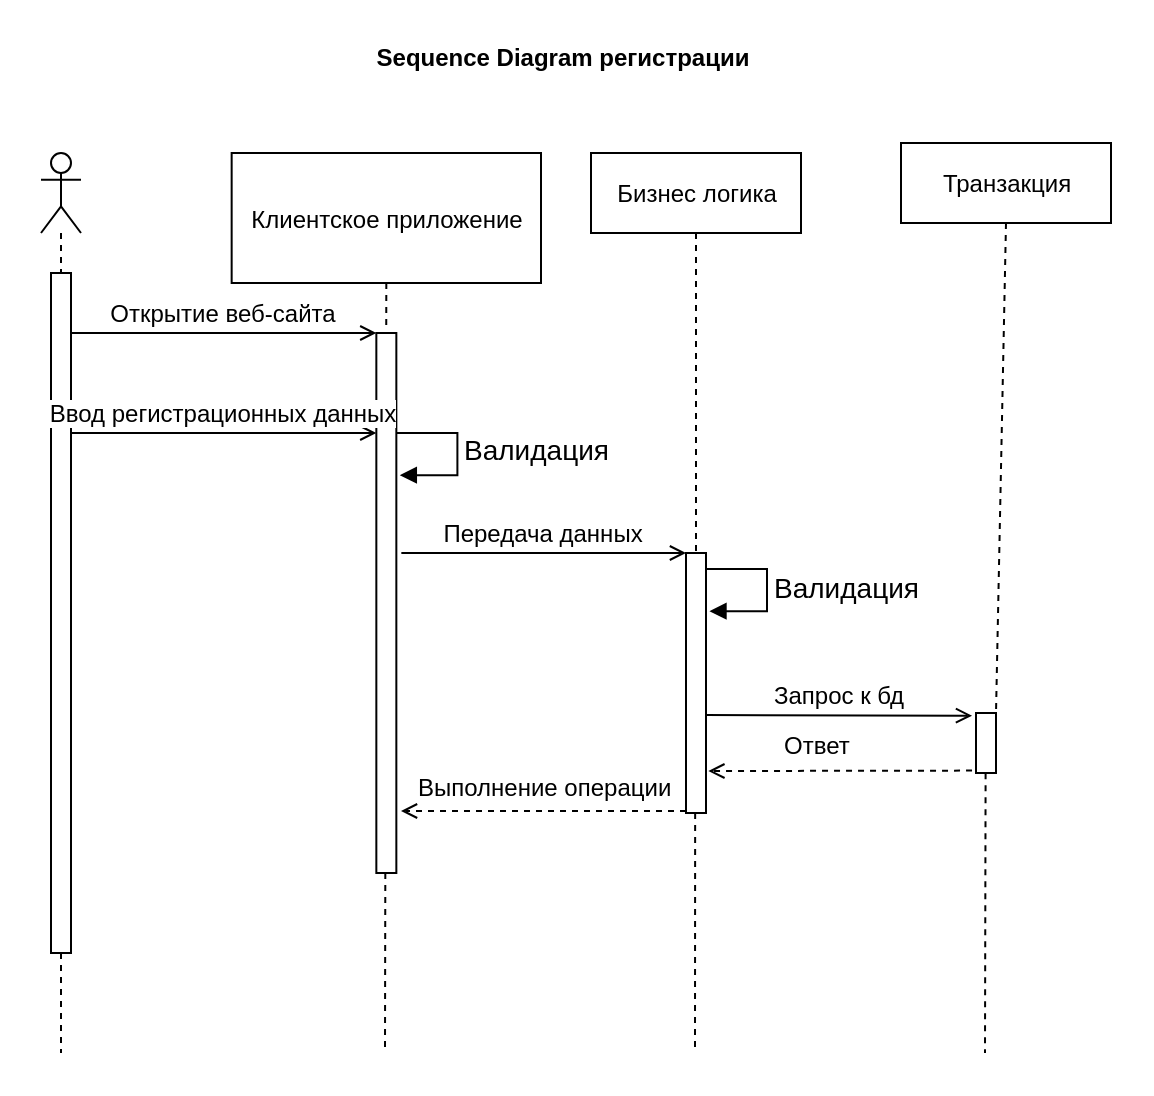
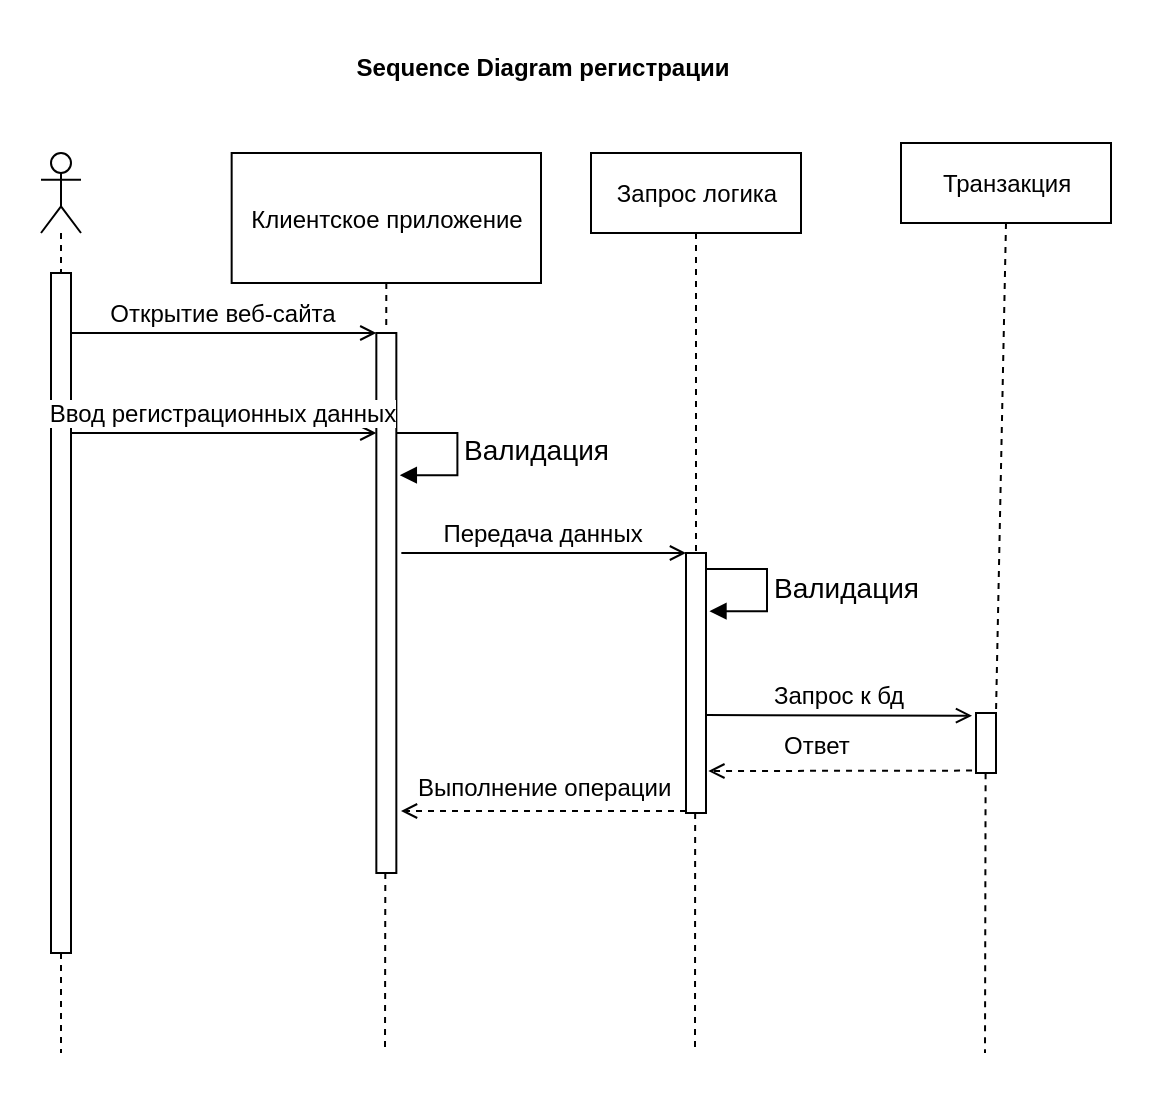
node "Sequence Diagram регистрации": moved (564, 57) -> (544, 67)
node "Бизнес логика": label "Бизнес логика" -> "Запрос логика"
